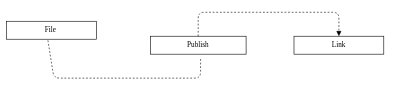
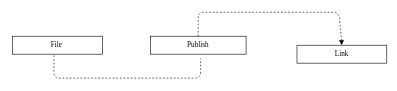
node "File": moved (51, 30) -> (57, 45)
node "Link": moved (339, 45) -> (342, 54)
